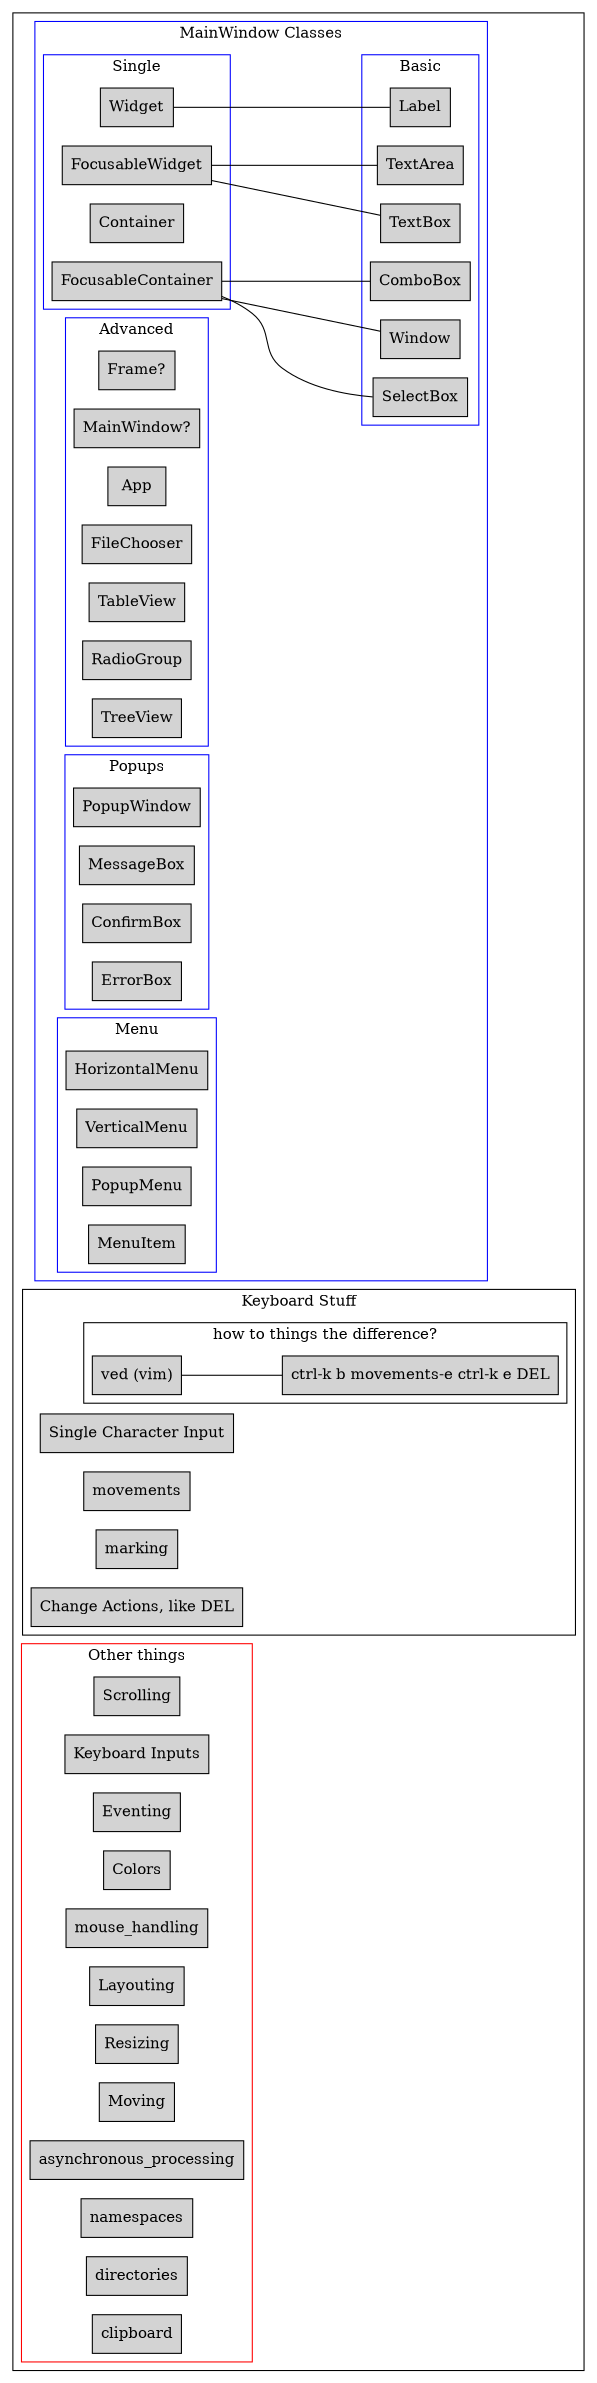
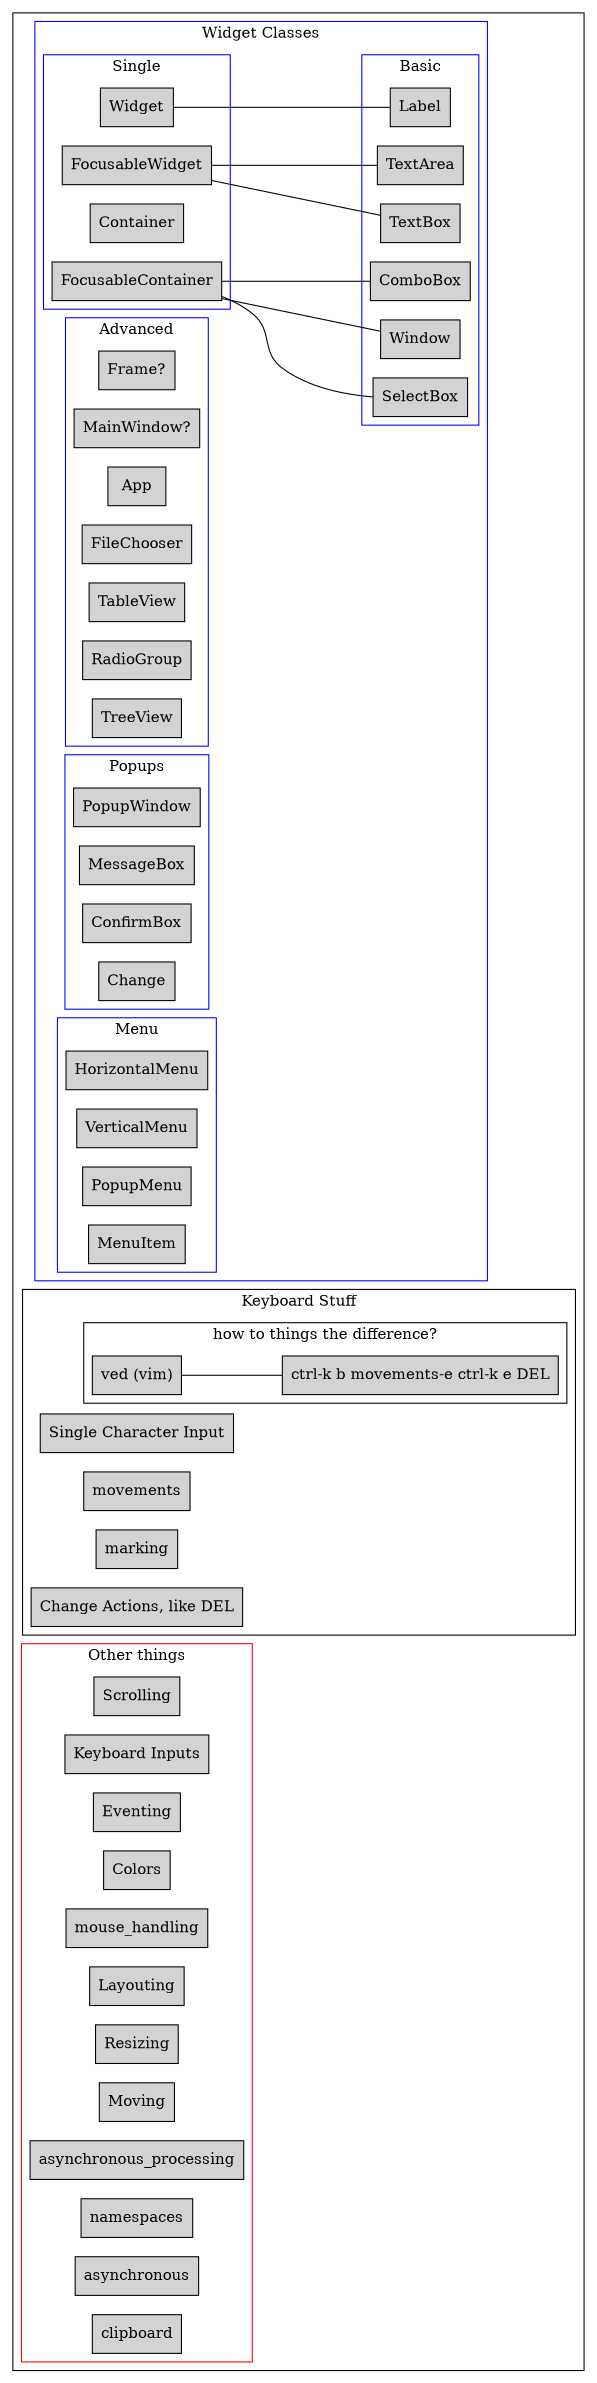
cluster "MainWindow Classes": label "MainWindow Classes" -> "Widget Classes"
node "ErrorBox": label "ErrorBox" -> "Change"
node "directories": label "directories" -> "asynchronous"
